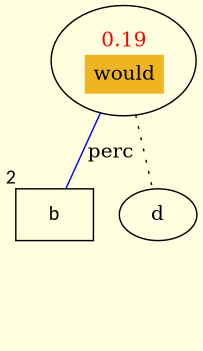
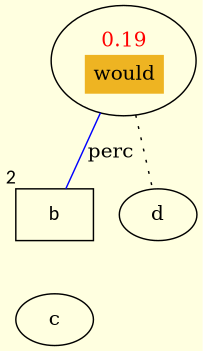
node "c": added
